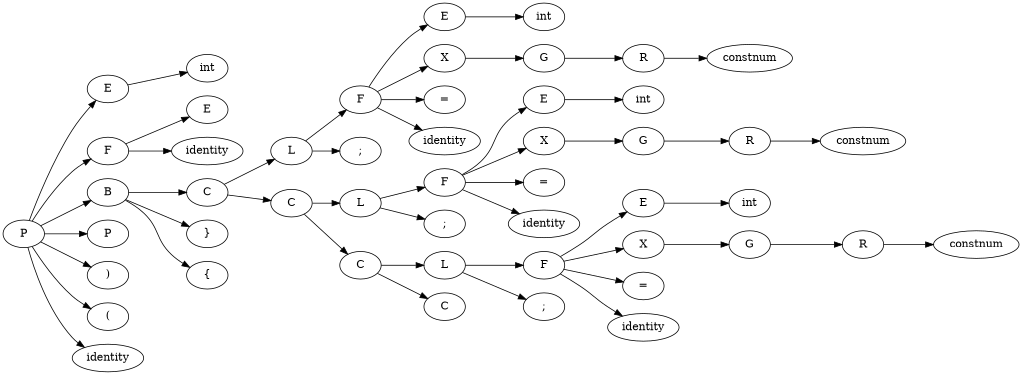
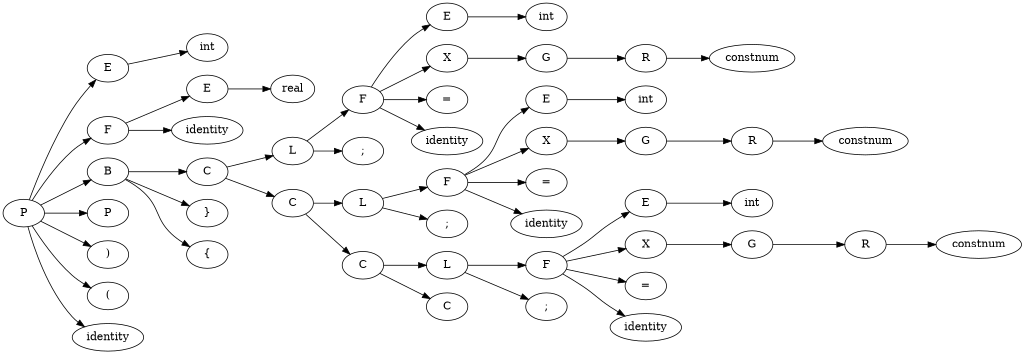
node "real": added
